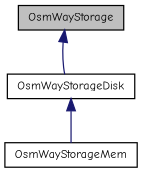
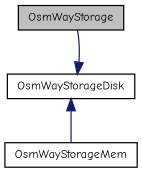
edge "OsmWayStorageDisk" -> "OsmWayStorage": reversed
